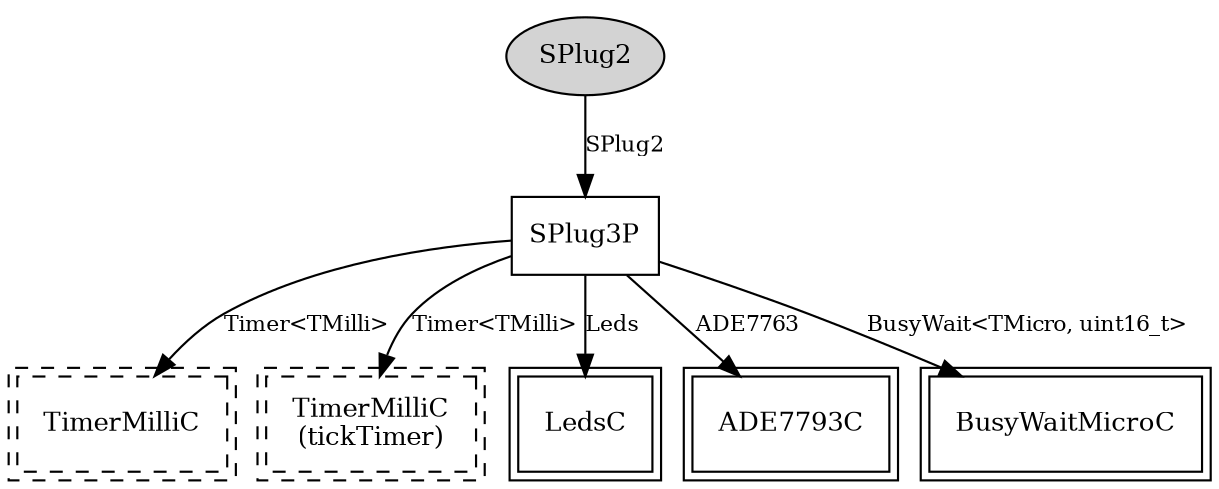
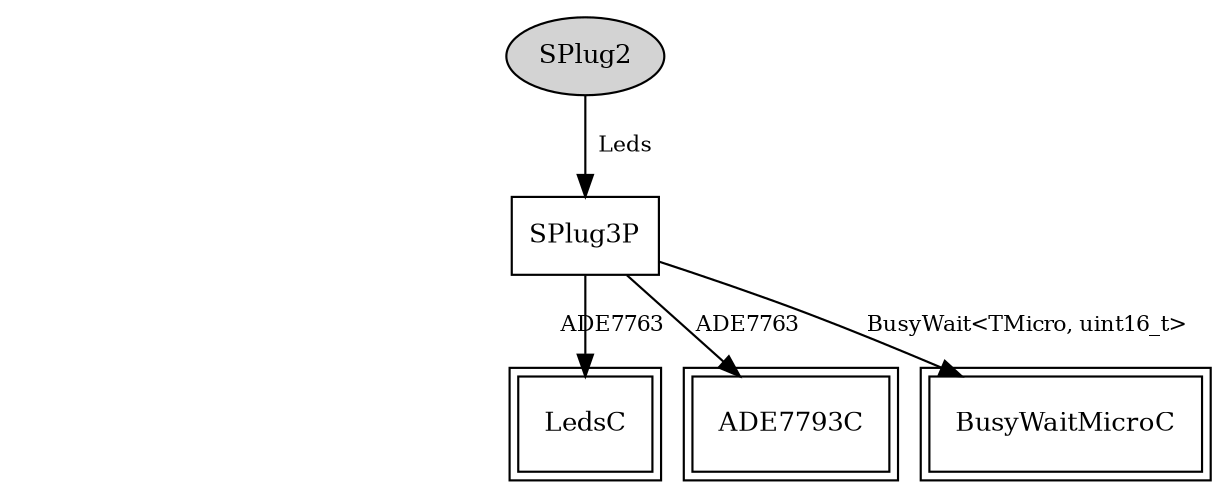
edge "SPlug2" -> "SPlug3P": label "SPlug2" -> "Leds"
edge "SPlug3P" -> "LedsC": label "Leds" -> "ADE7763"
node "TimerMilliC": removed
node "TimerMilliC (tickTimer)": removed
